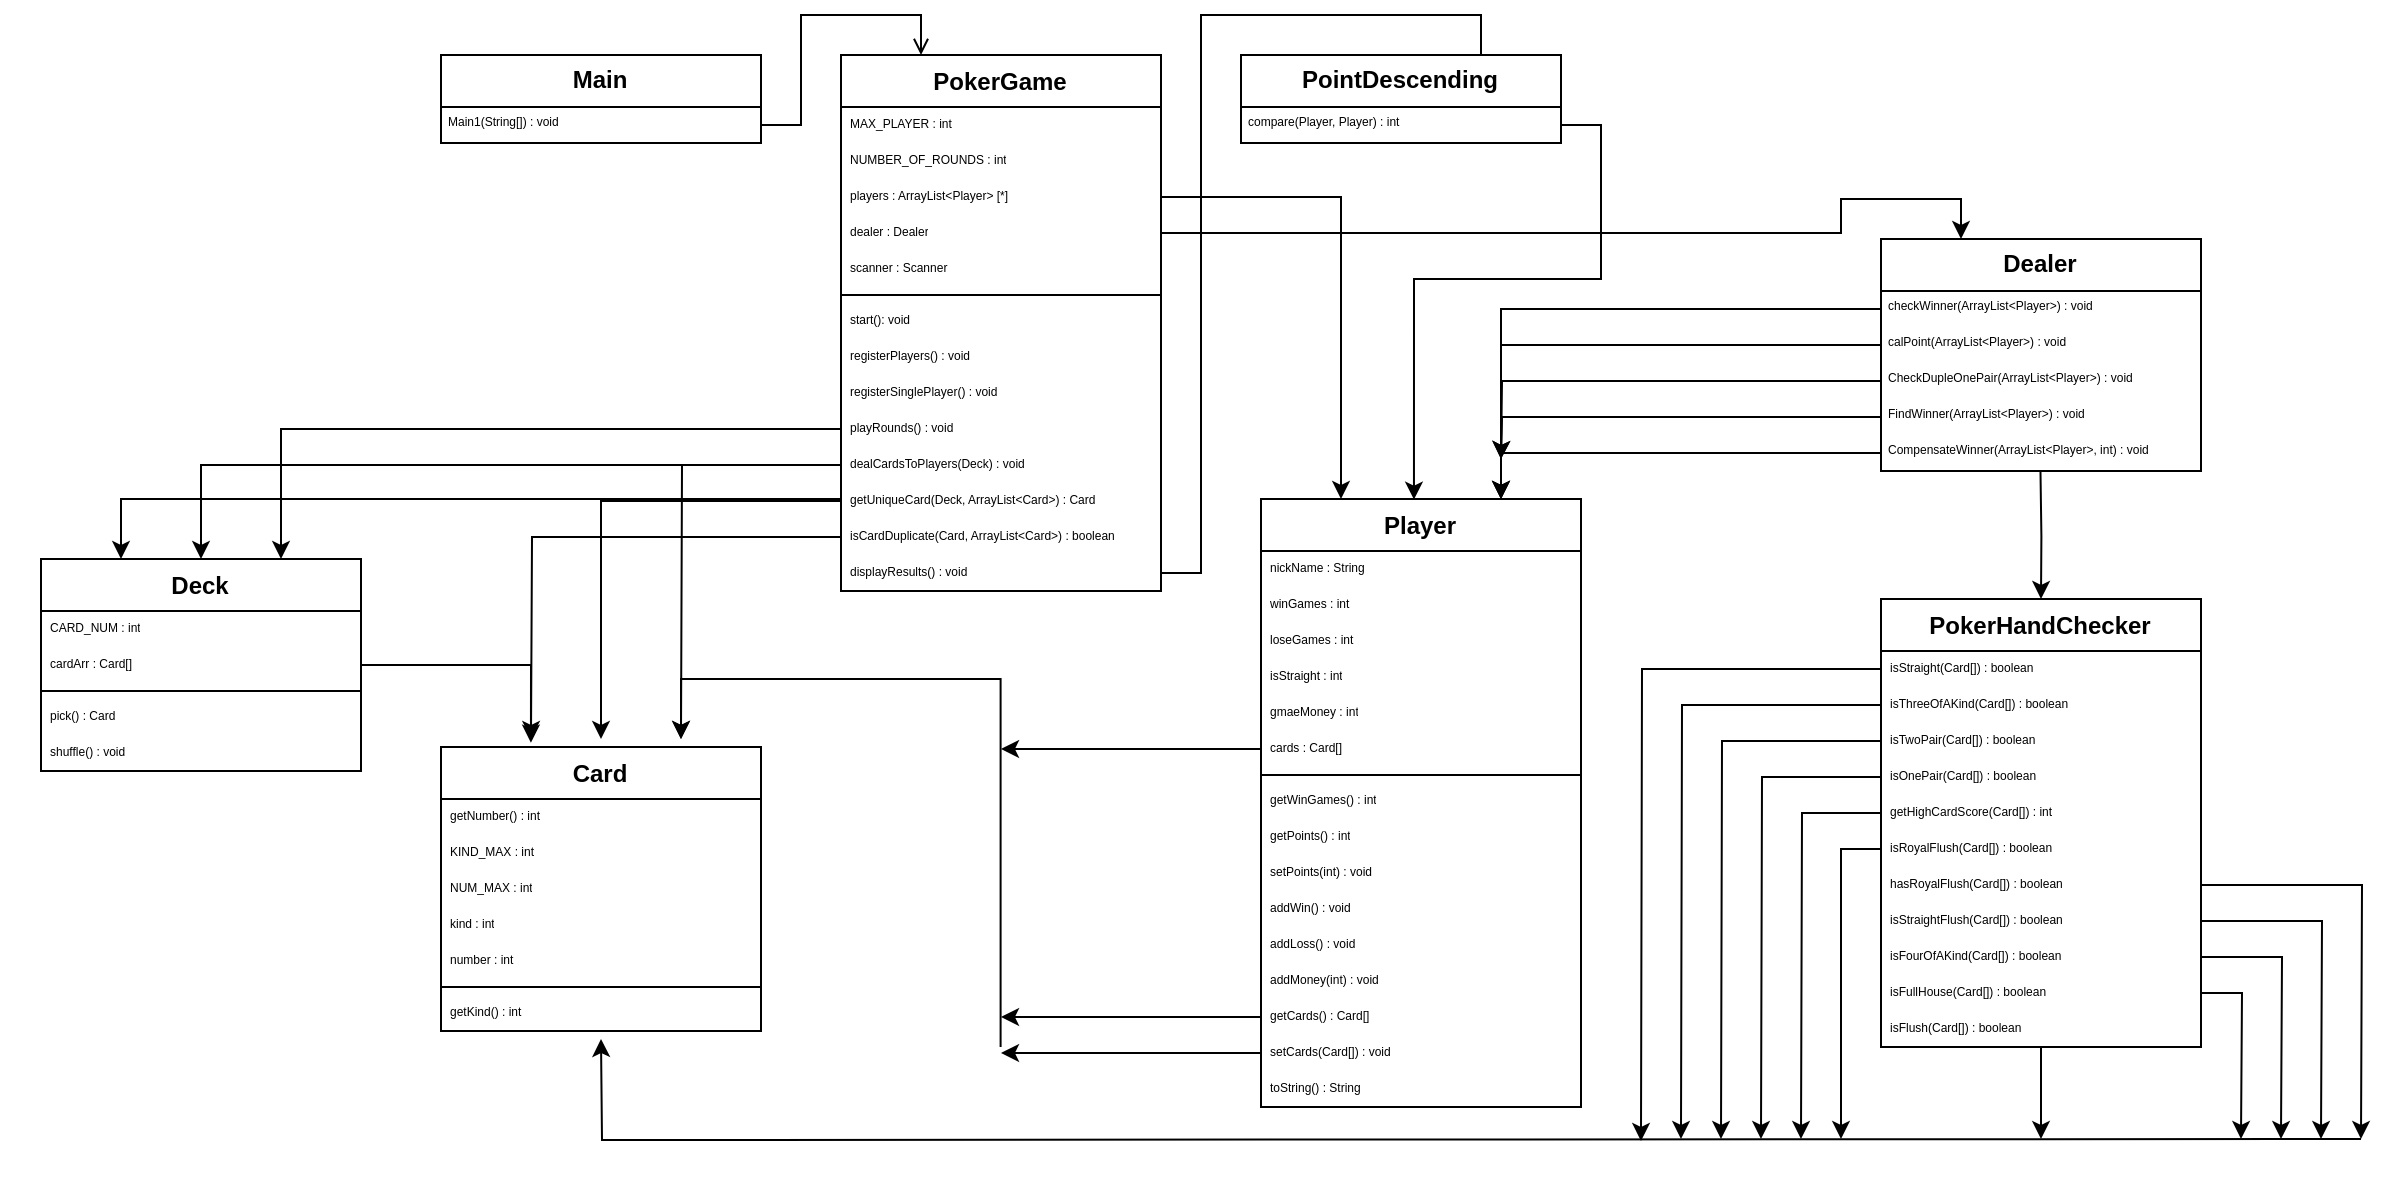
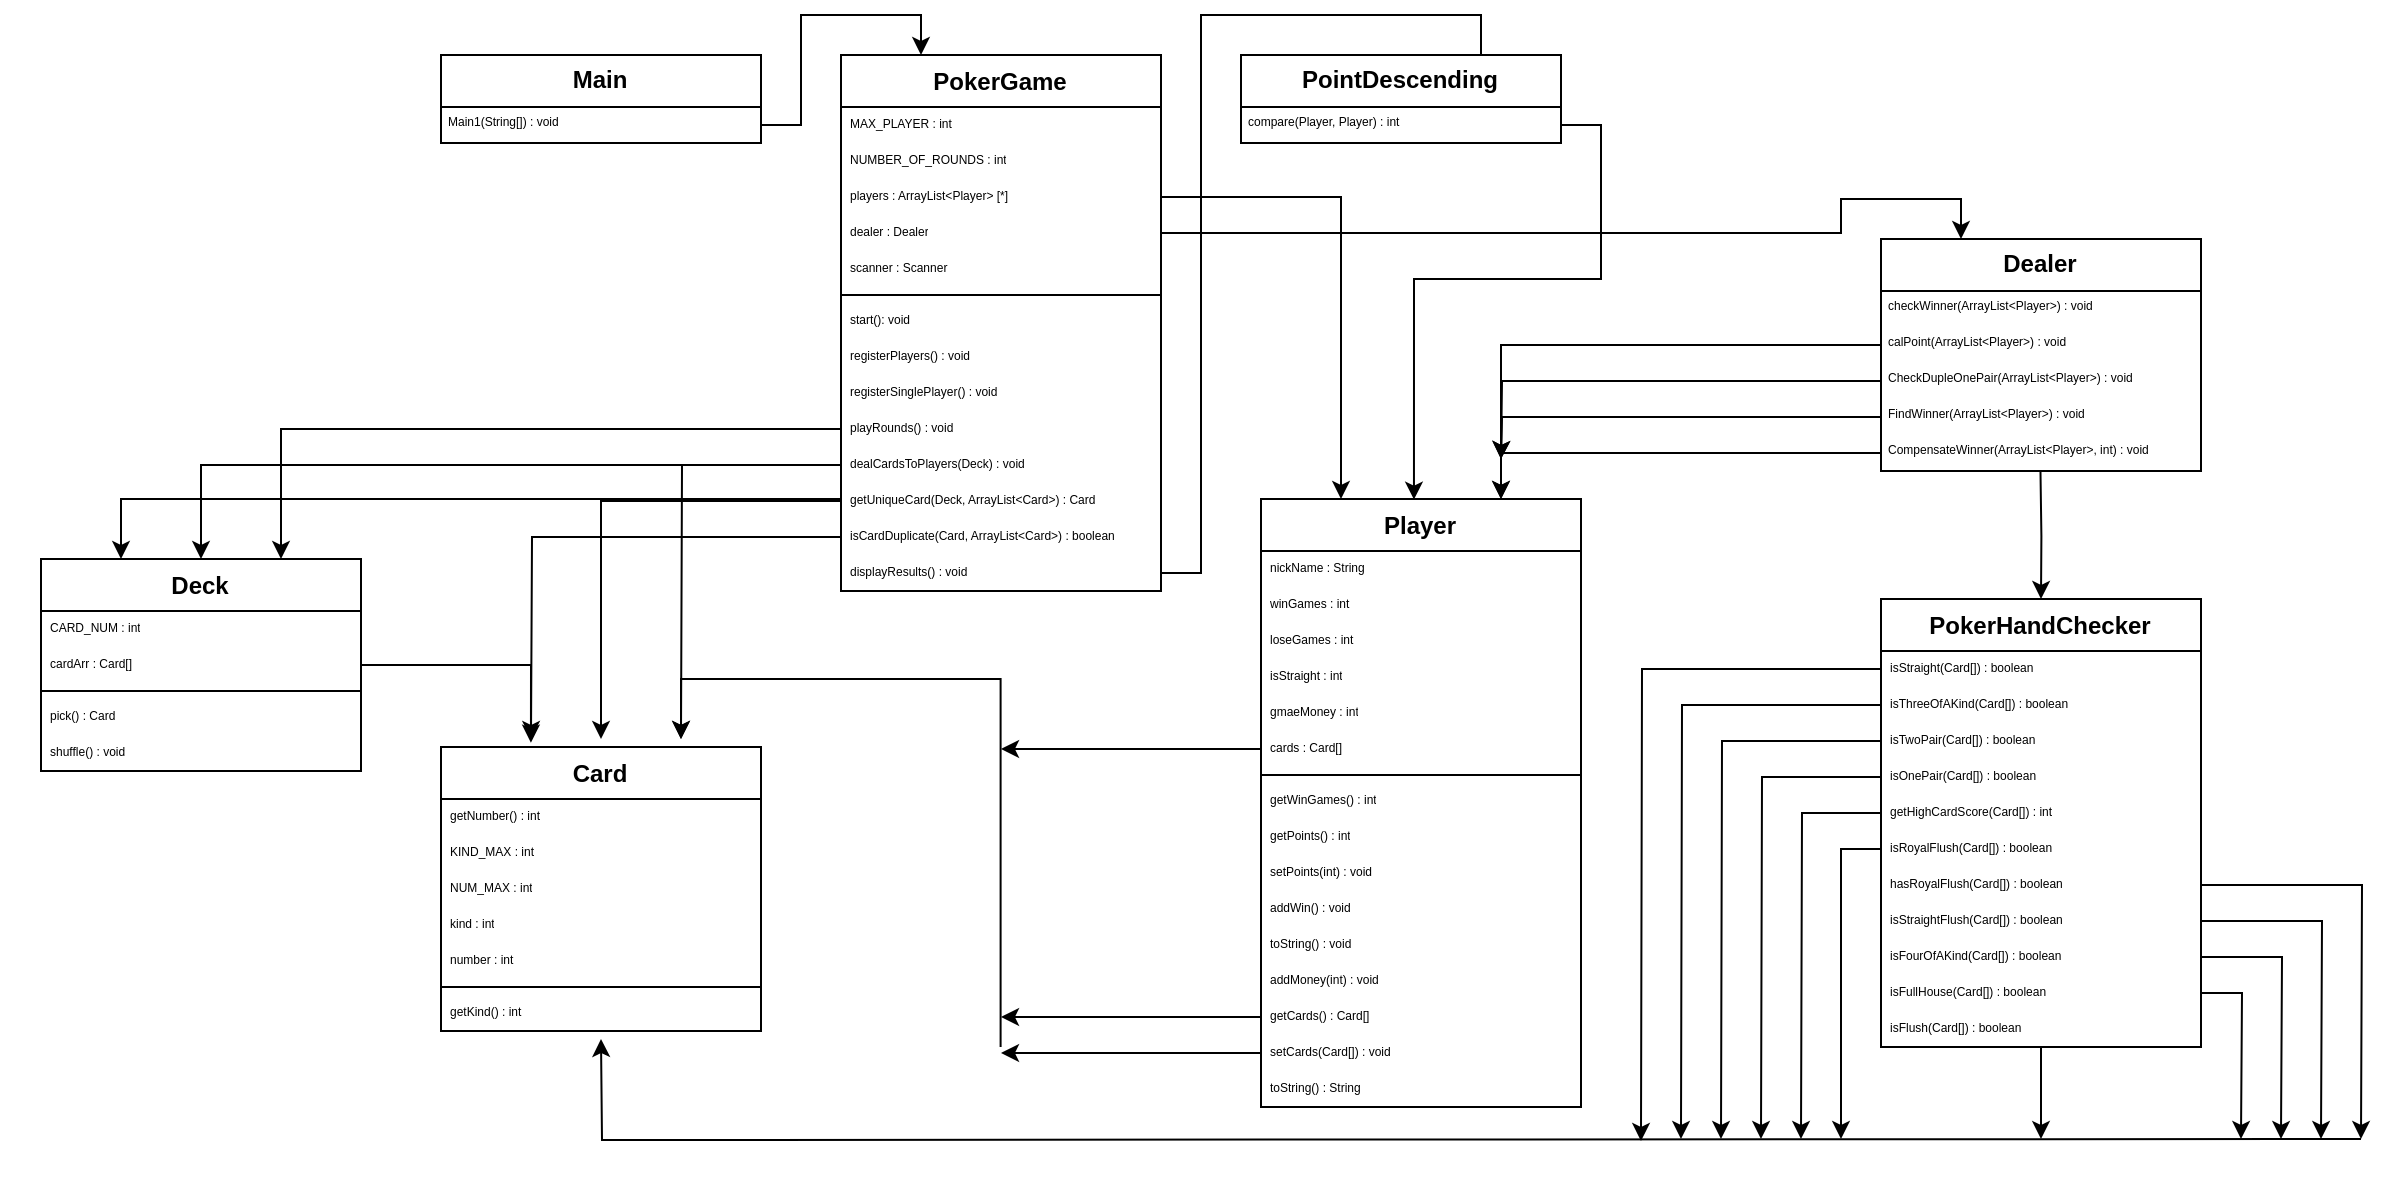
edge "Main1(String[]) : void" -> "PokerGame": arrowhead open -> classic
edge "checkWinner(ArrayList<Player>) : void" -> "Player": removed
node "addLoss() : void": label "addLoss() : void" -> "toString() : void"
